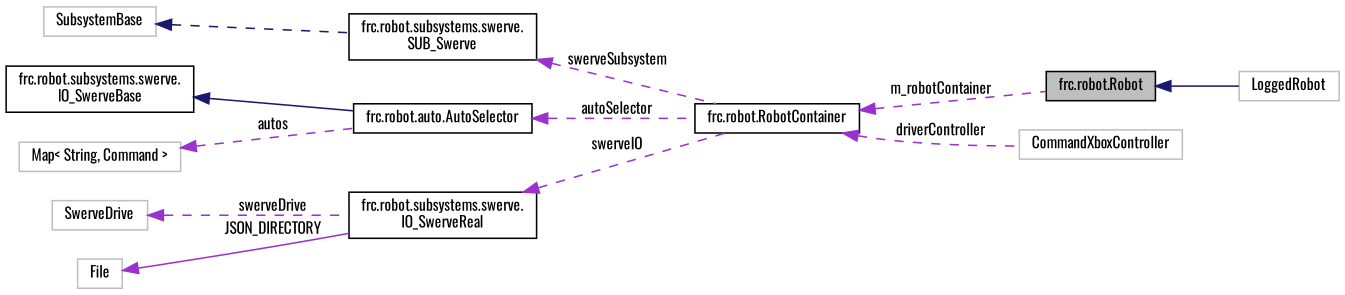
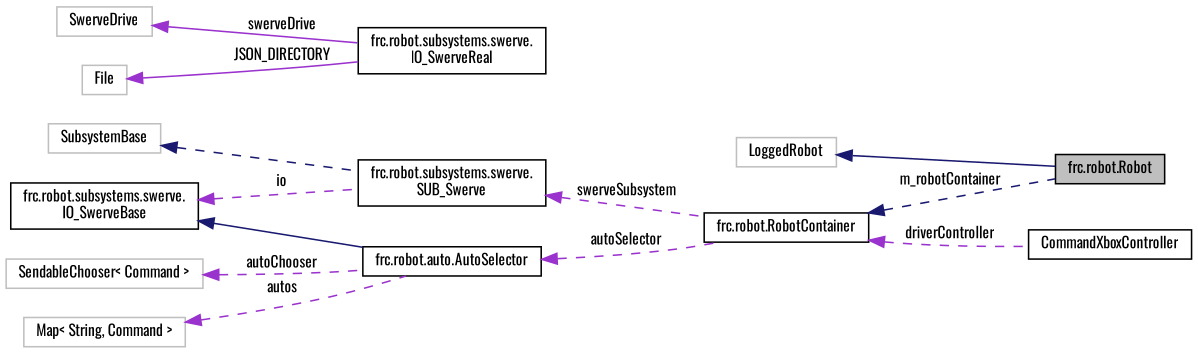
edge "LoggedRobot" -> "frc.robot.Robot": reversed
edge "frc.robot.Robot" -> "frc.robot.RobotContainer": color darkorchid3 -> midnightblue
node "CommandXboxController": color grey75 -> black
edge "frc.robot.RobotContainer" -> "frc.robot.subsystems.swerve. IO_SwerveReal": removed, label "swerveIO"
edge "frc.robot.subsystems.swerve. SUB_Swerve" -> "frc.robot.subsystems.swerve. IO_SwerveBase": added, label "io"
edge "frc.robot.subsystems.swerve. IO_SwerveReal" -> "SwerveDrive": style dashed -> solid
node "SendableChooser< Command >": added
